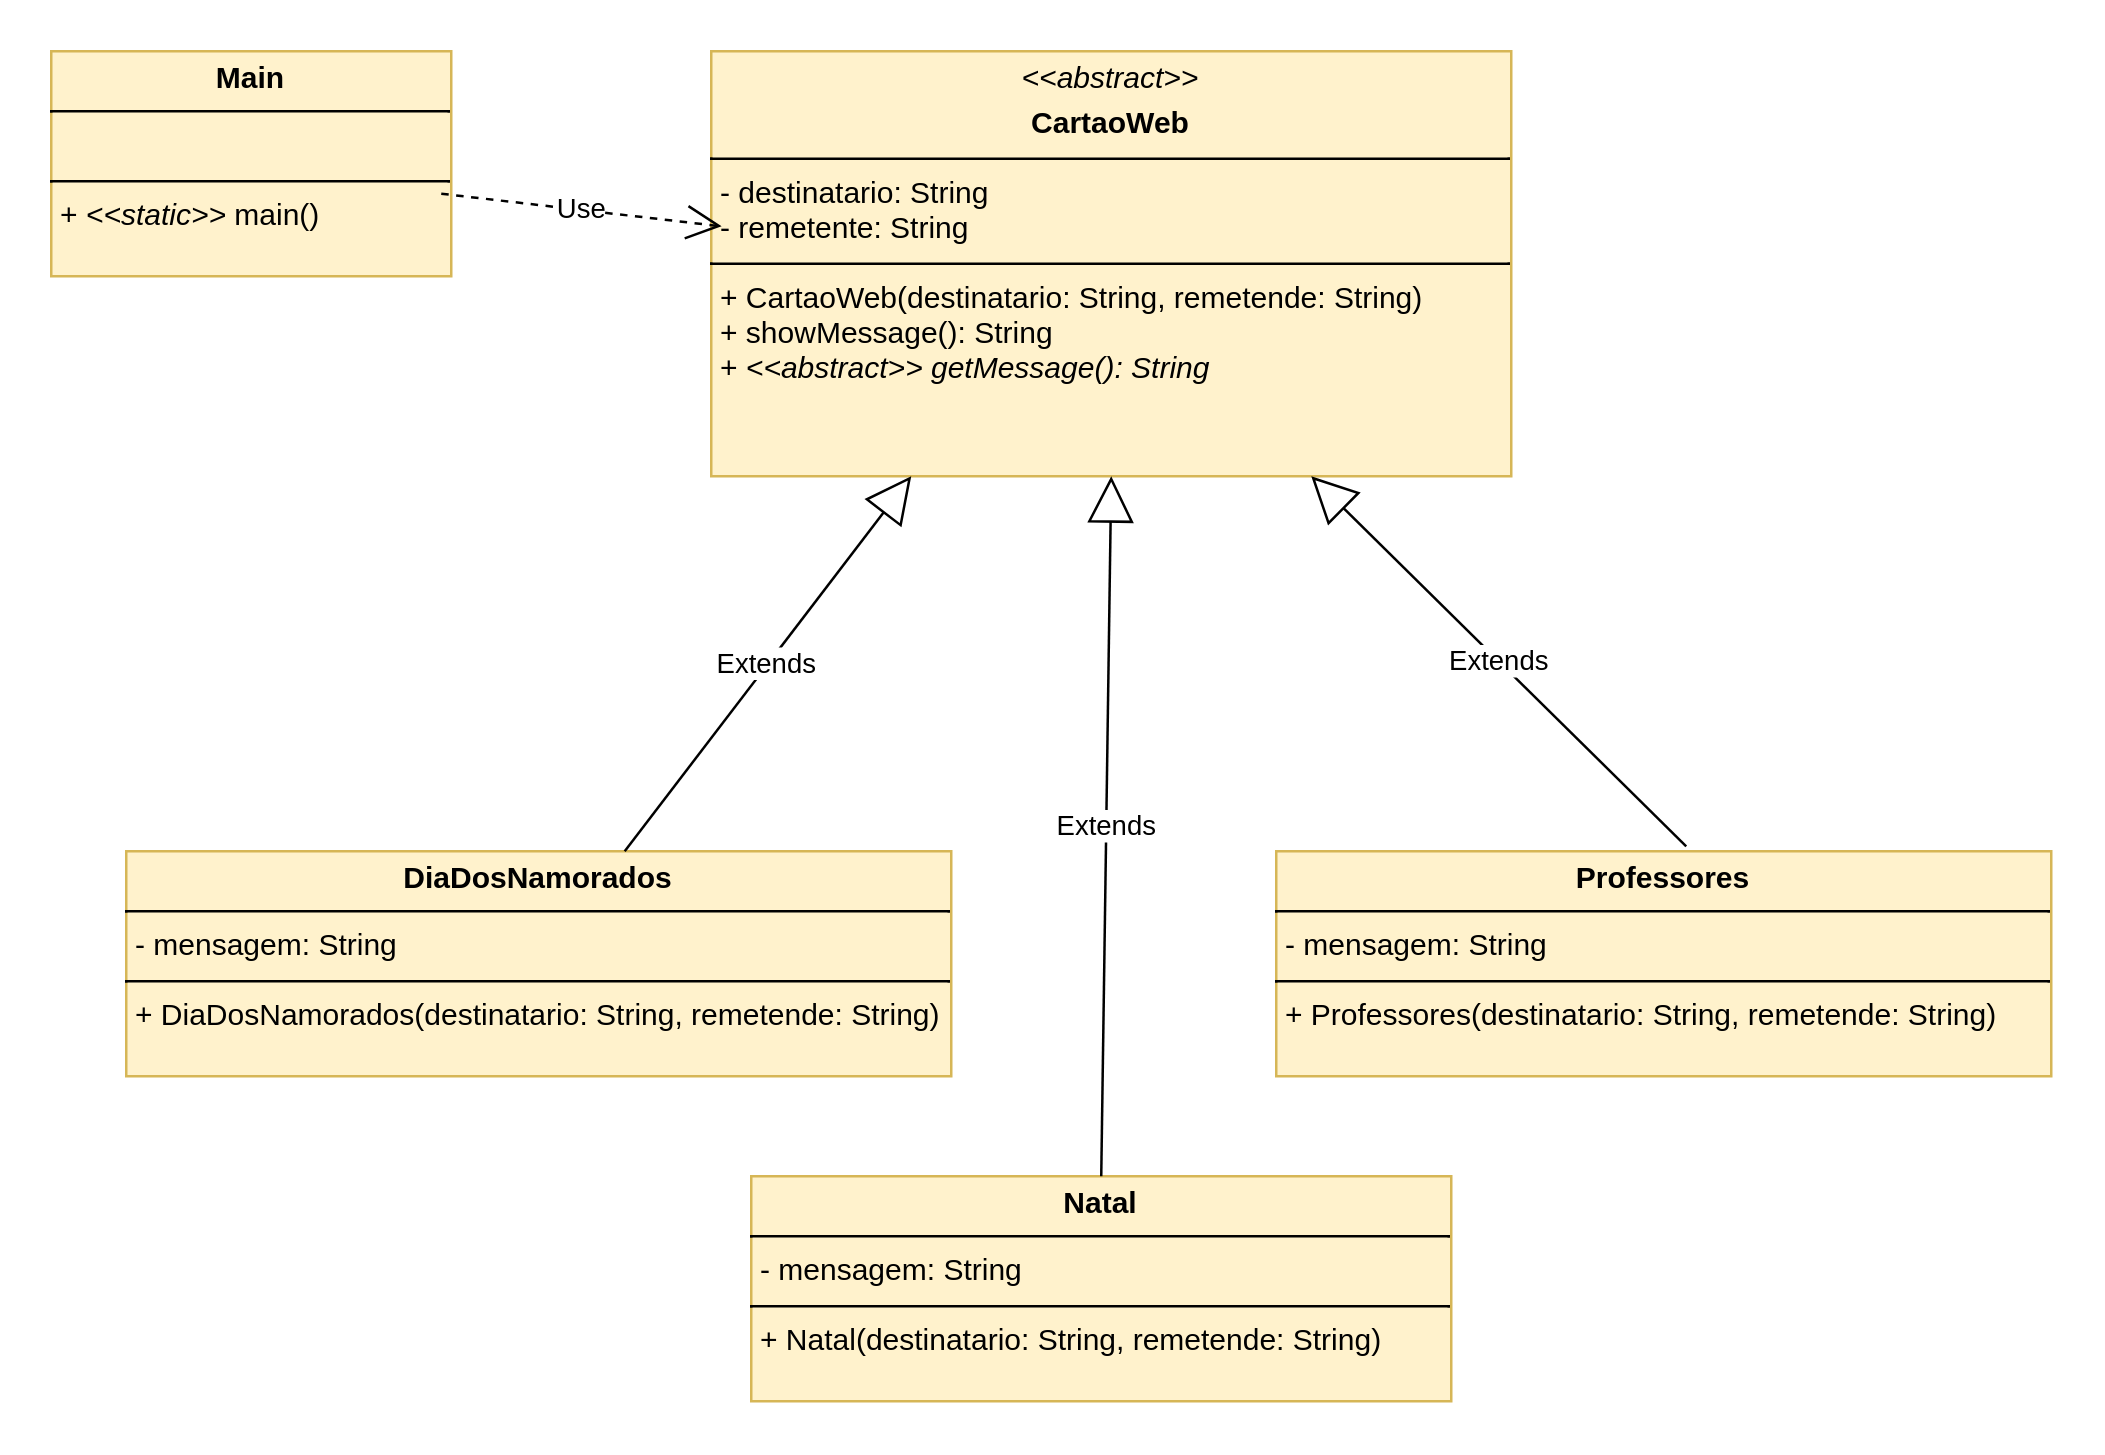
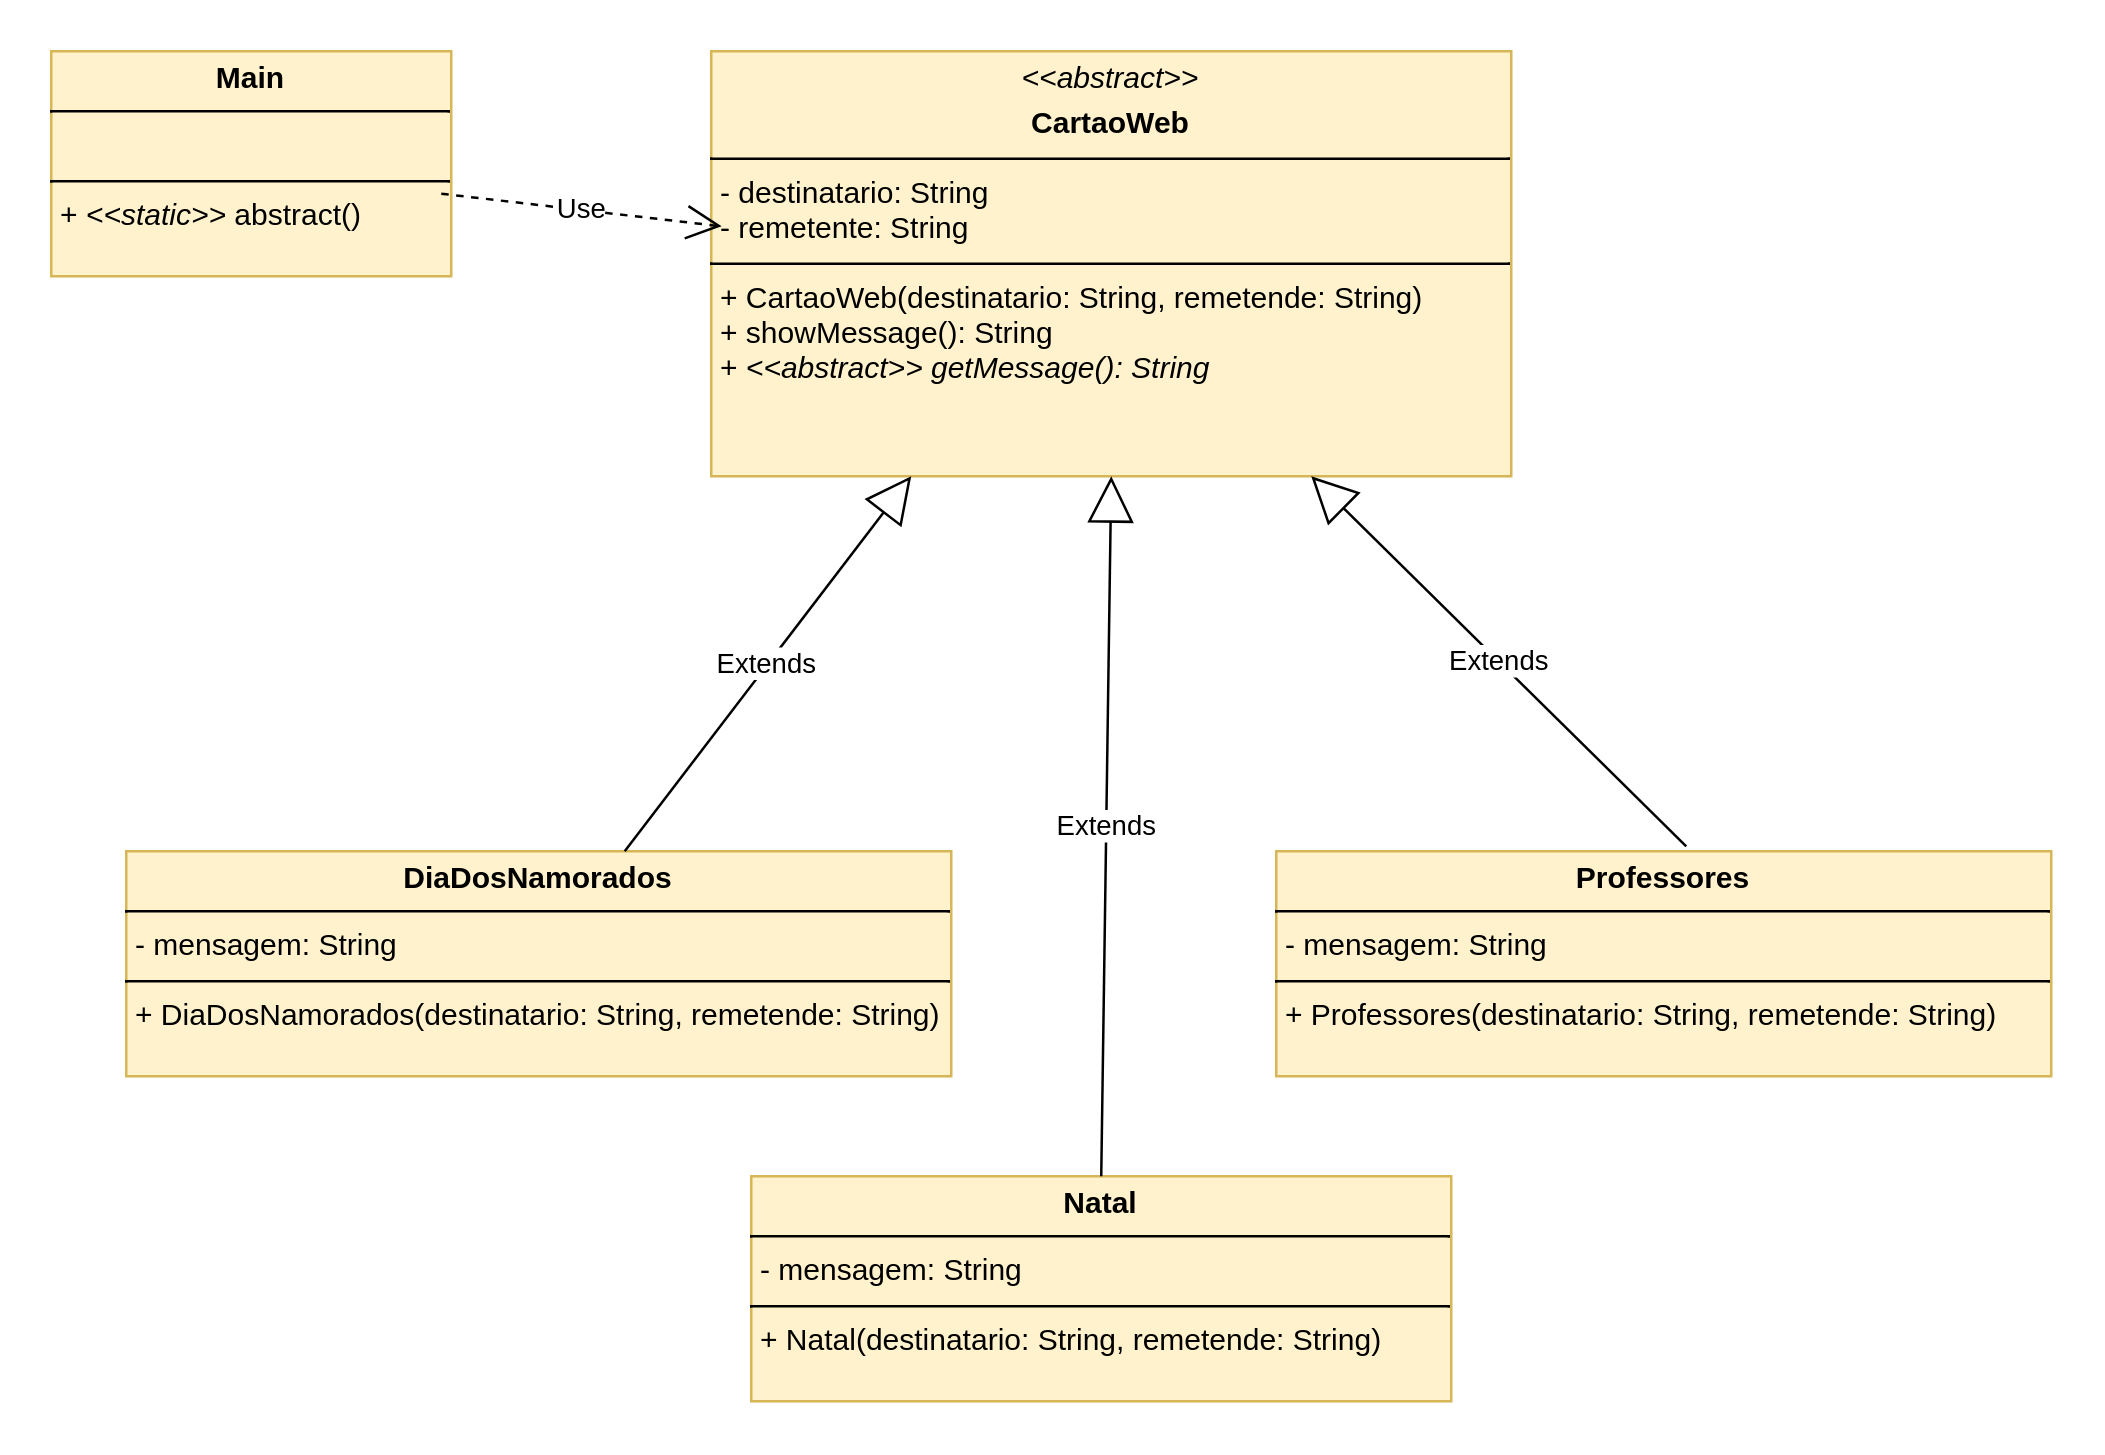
node "Main + <<static>> main()": label "Main + <<static>> main()" -> "Main + <<static>> abstract()"
